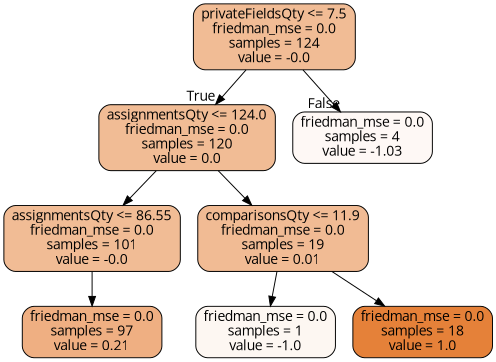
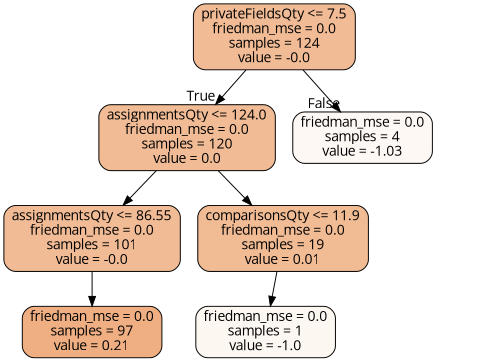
node "friedman_mse = 0.0 samples = 18 value = 1.0": removed
